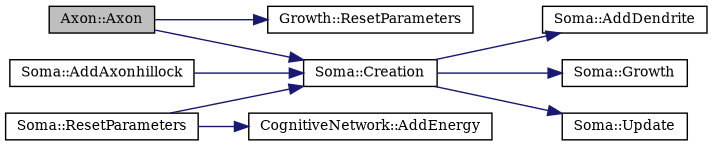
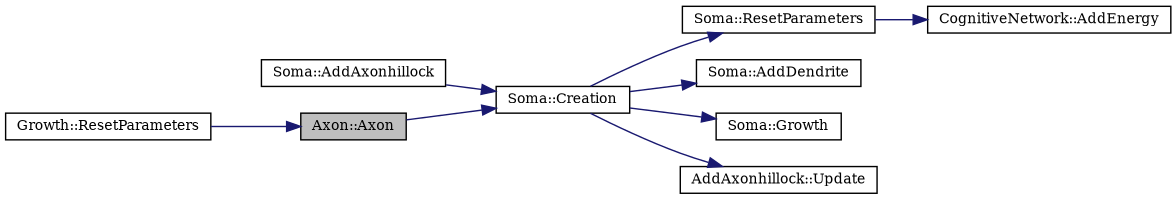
edge "Axon::Axon" -> "Growth::ResetParameters": reversed
edge "Soma::ResetParameters" -> "Soma::Creation": reversed
node "Soma::Update": label "Soma::Update" -> "AddAxonhillock::Update"
